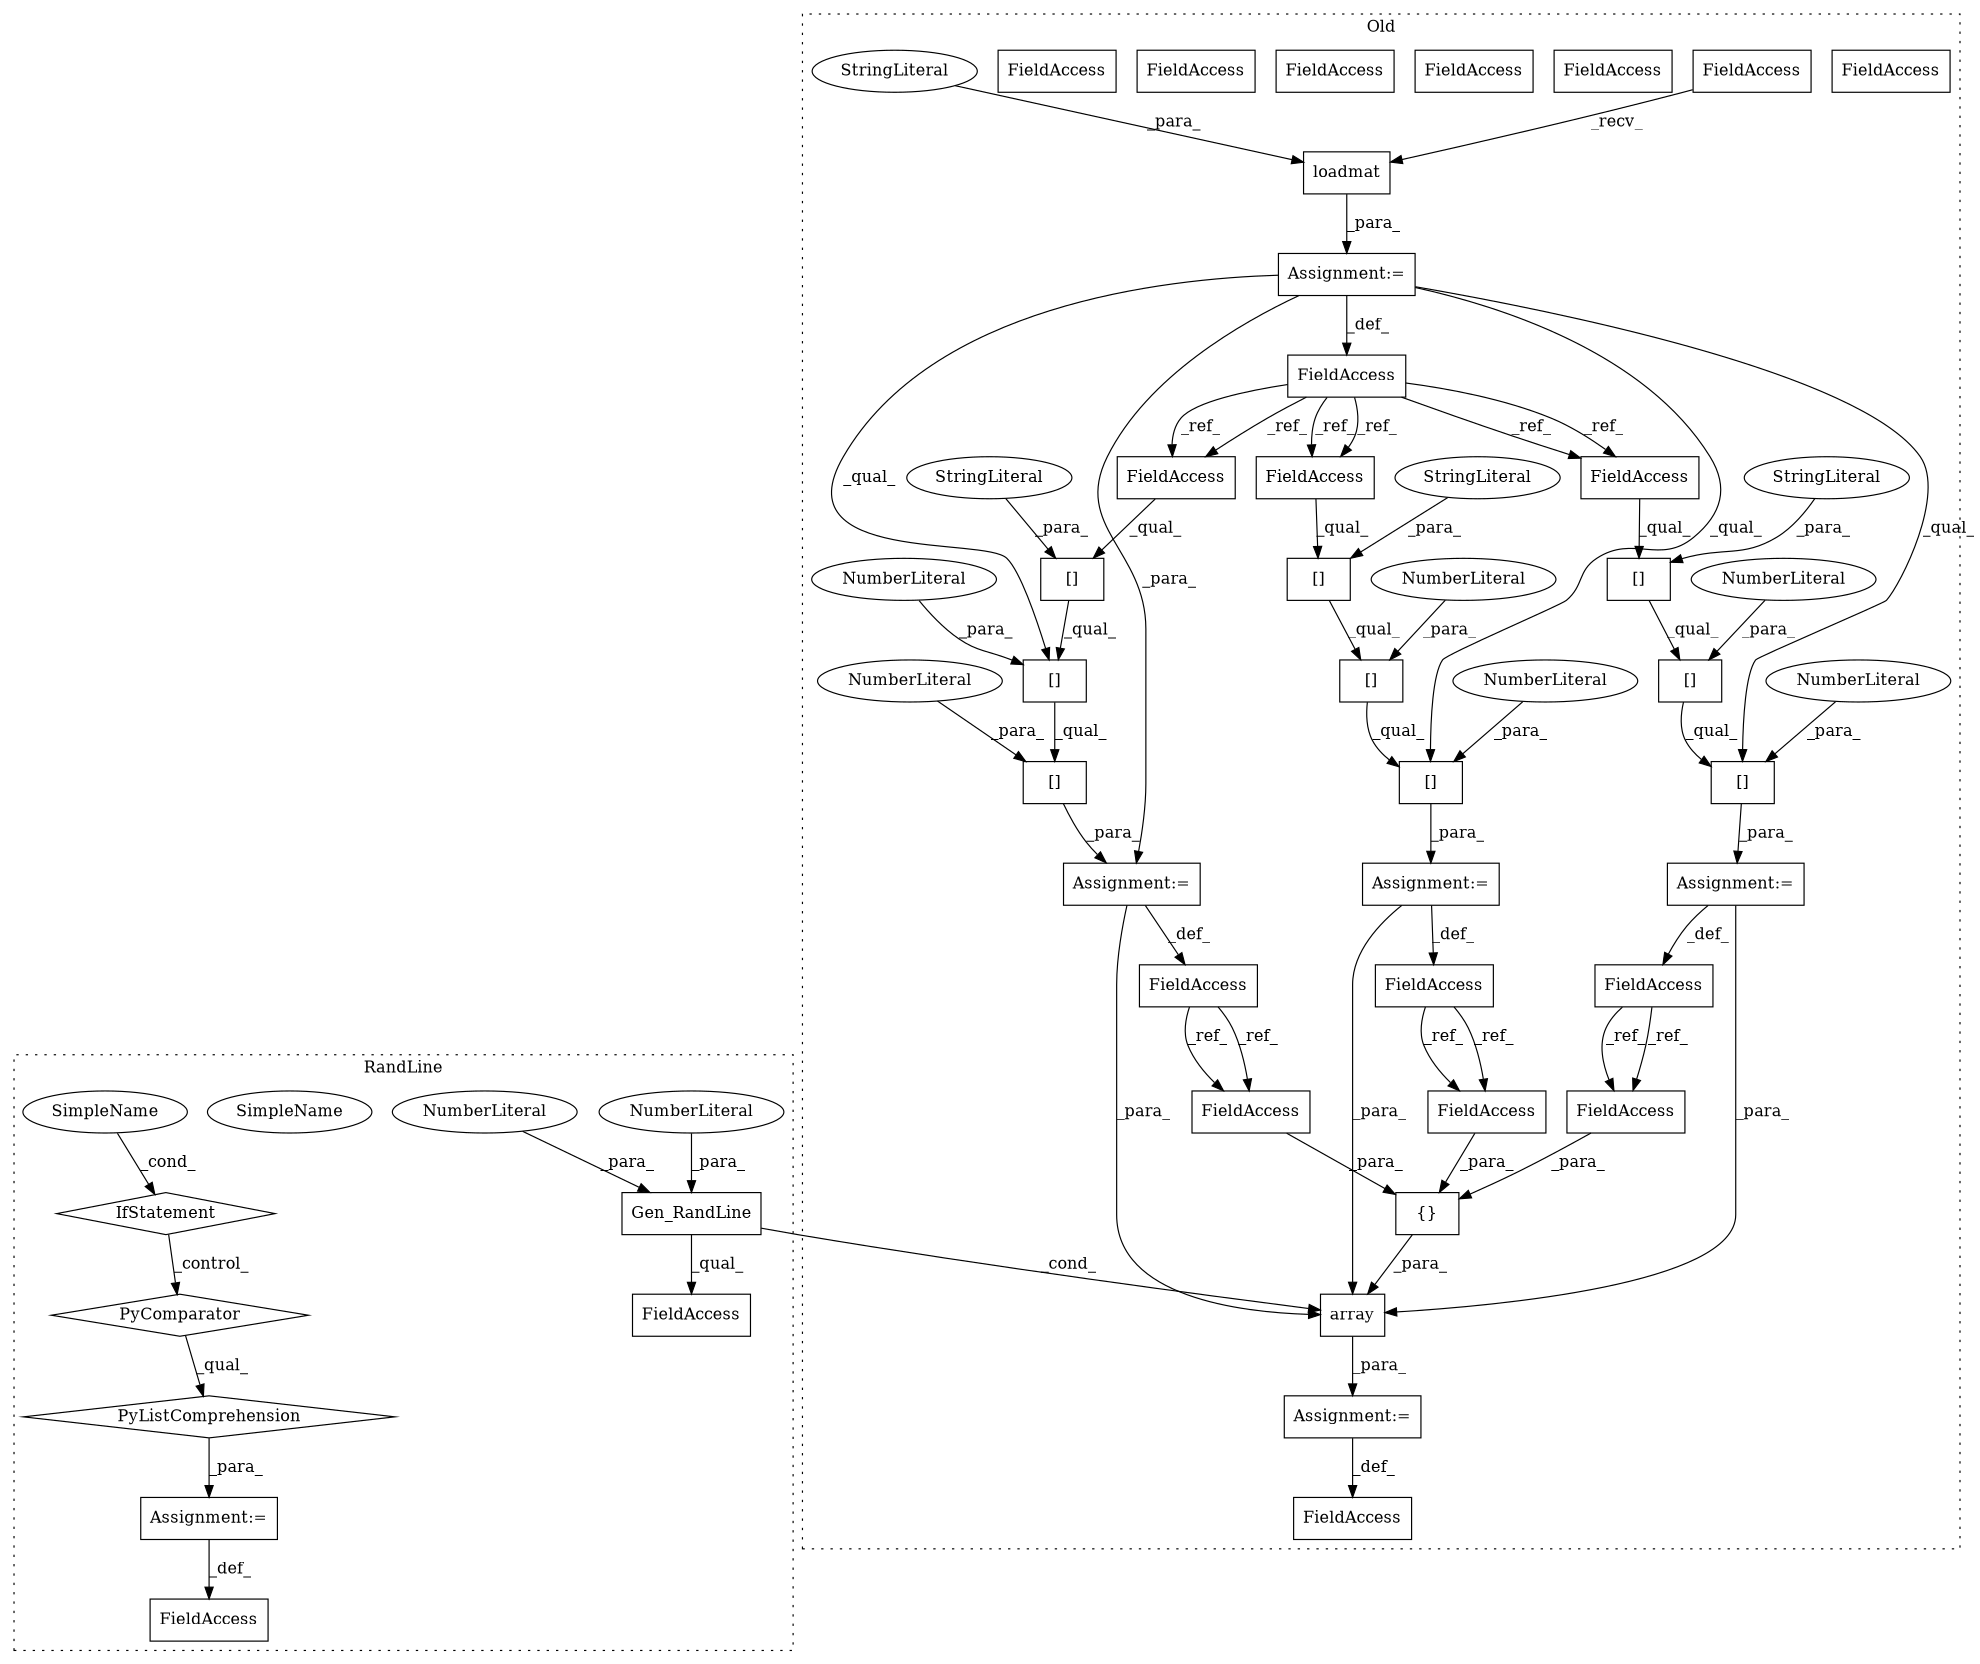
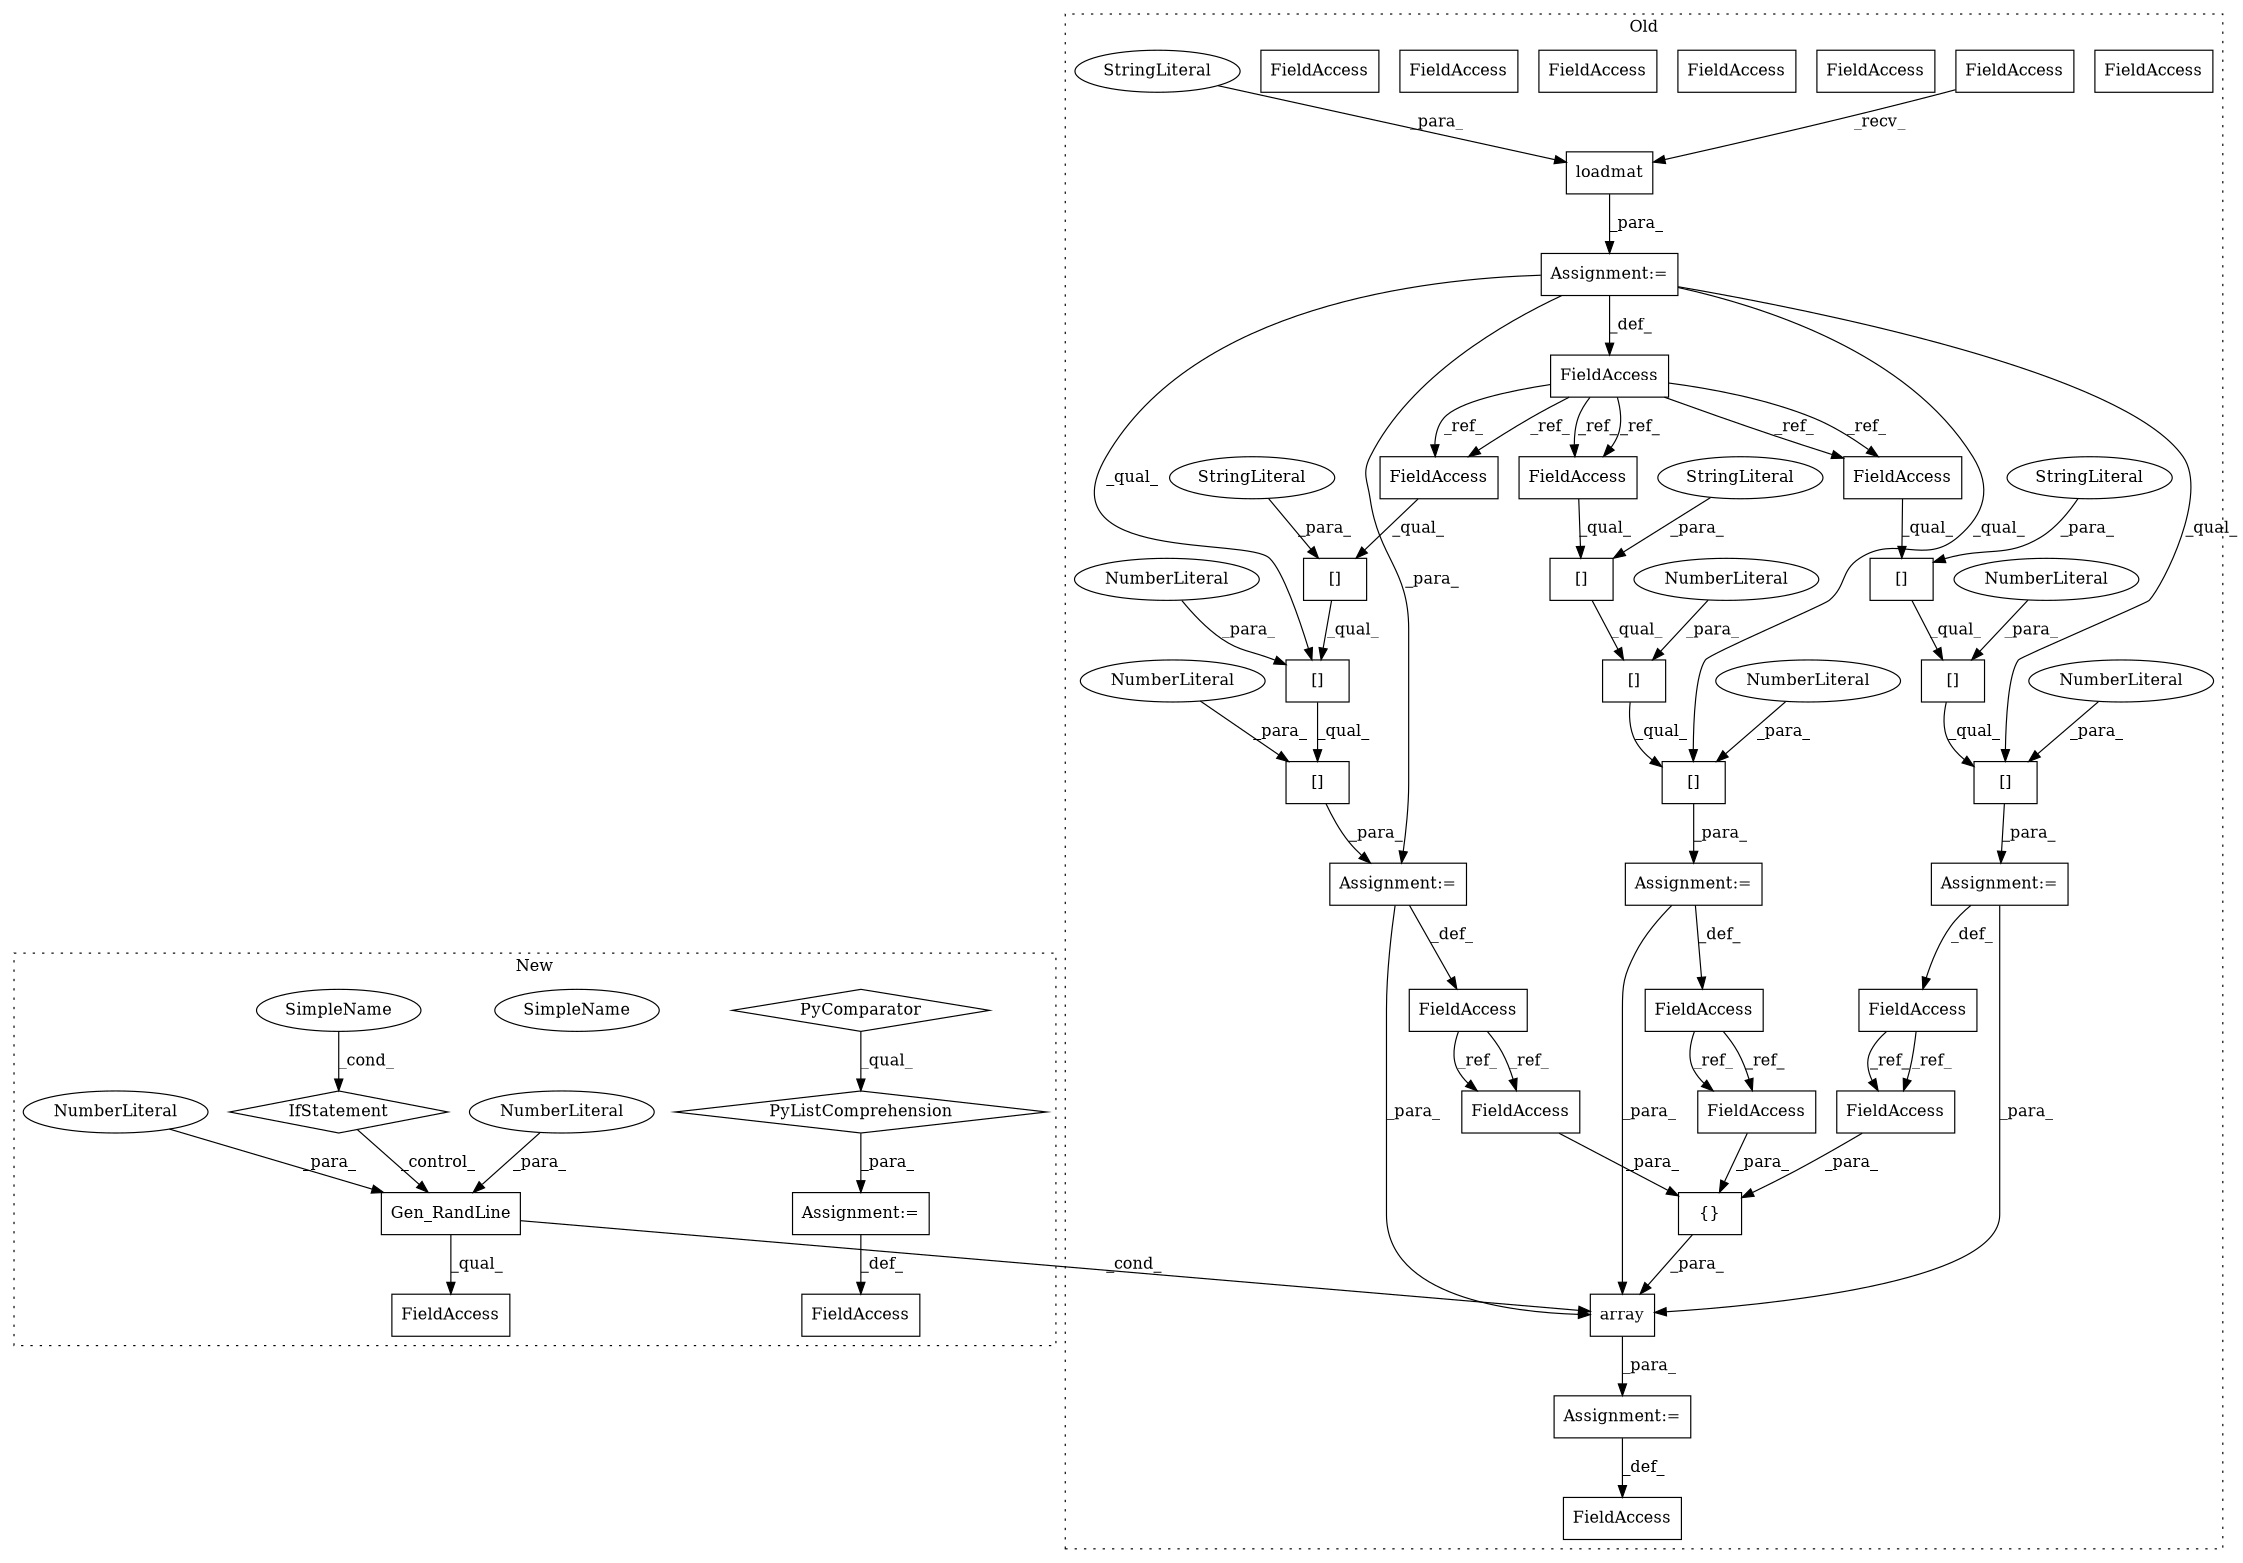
cluster "RandLine": label "RandLine" -> "New"
edge "IfStatement" -> "PyComparator": now "IfStatement" -> "Gen_RandLine"
